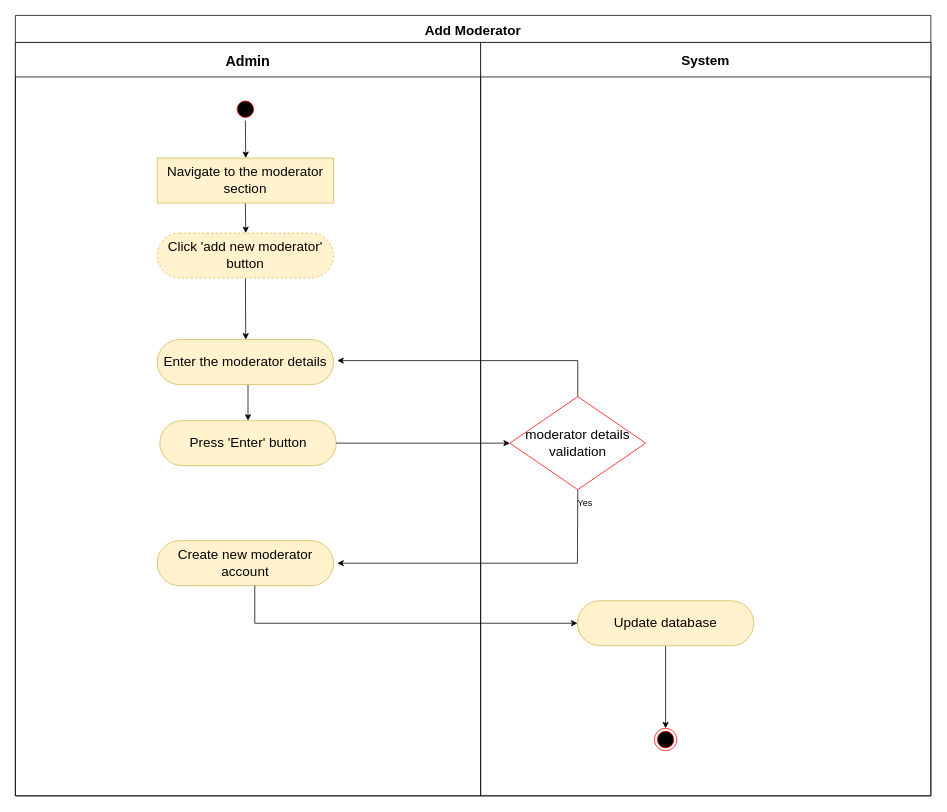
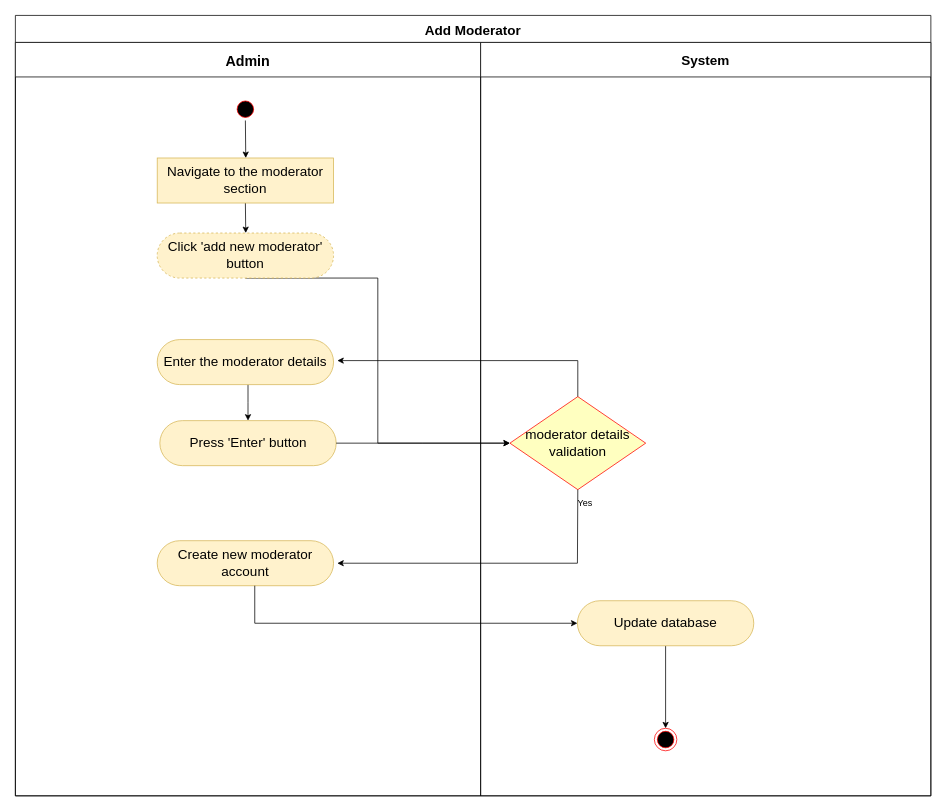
edge "Click 'add new moderator' button" -> "Enter the moderator details": now "Click 'add new moderator' button" -> "moderator details validation"
node "moderator details validation": fillcolor #ffffff -> #ffffc0
